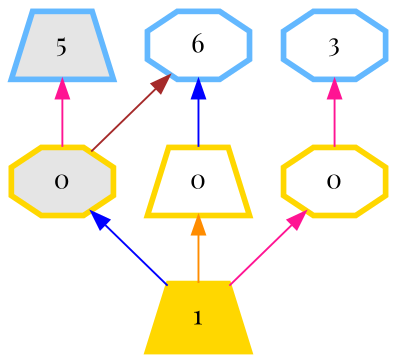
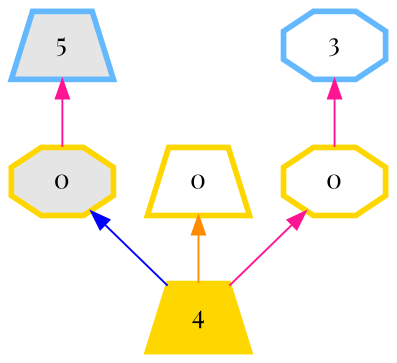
node "6": removed
node "1": label "1" -> "4"
